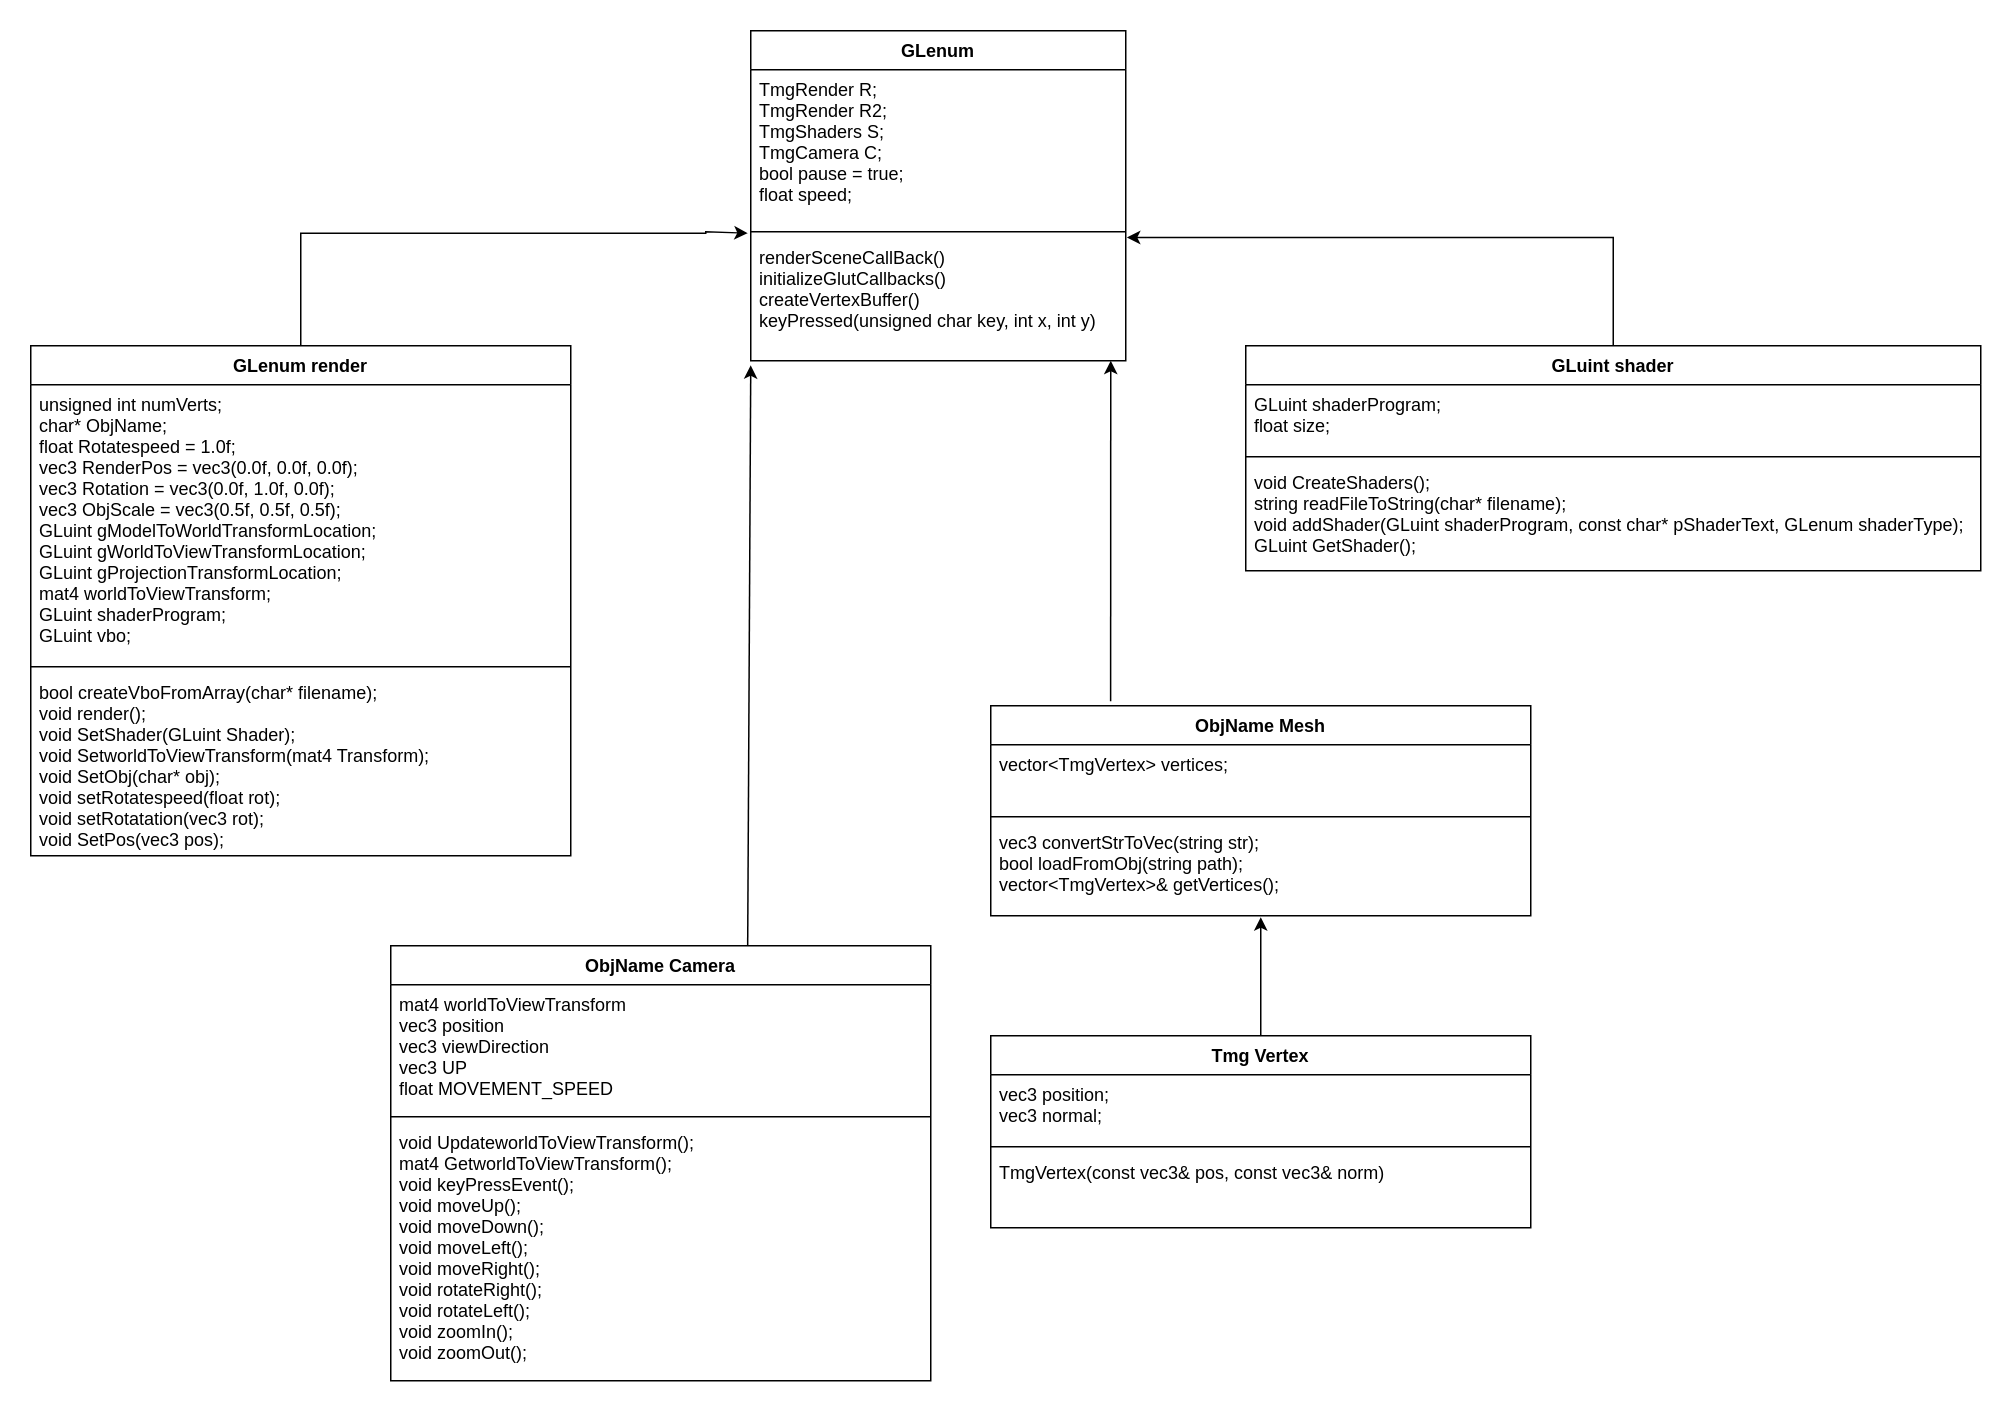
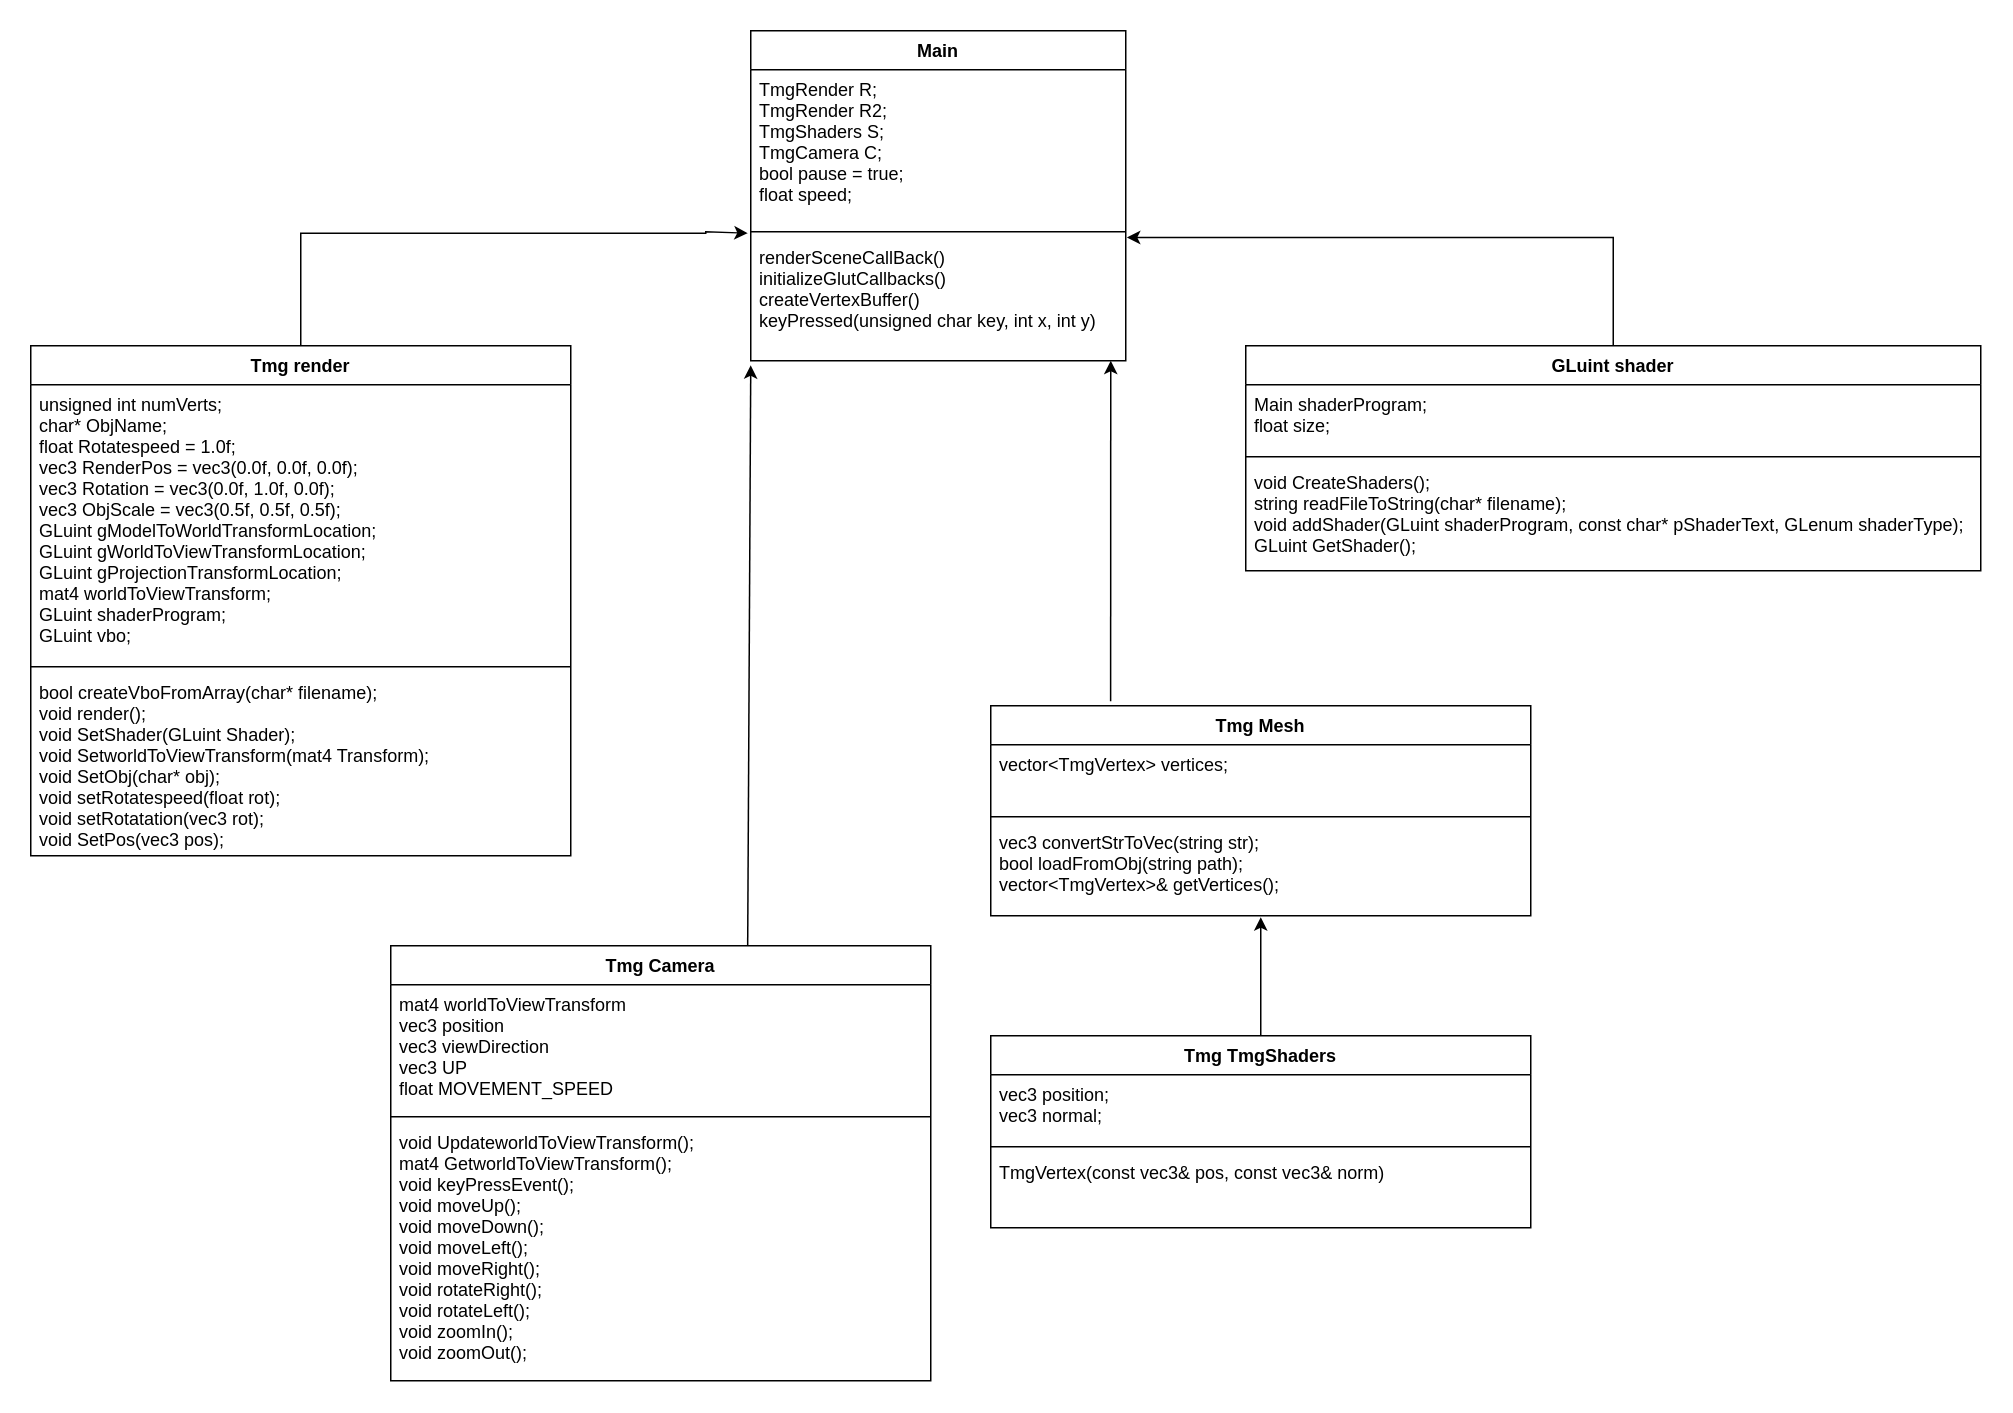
node "GLenum": label "GLenum" -> "Main"
node "GLenum render": label "GLenum render" -> "Tmg render"
node "GLuint shaderProgram; float size;": label "GLuint shaderProgram; float size;" -> "Main shaderProgram; float size;"
node "ObjName Mesh": label "ObjName Mesh" -> "Tmg Mesh"
node "ObjName Camera": label "ObjName Camera" -> "Tmg Camera"
node "Tmg Vertex": label "Tmg Vertex" -> "Tmg TmgShaders"
